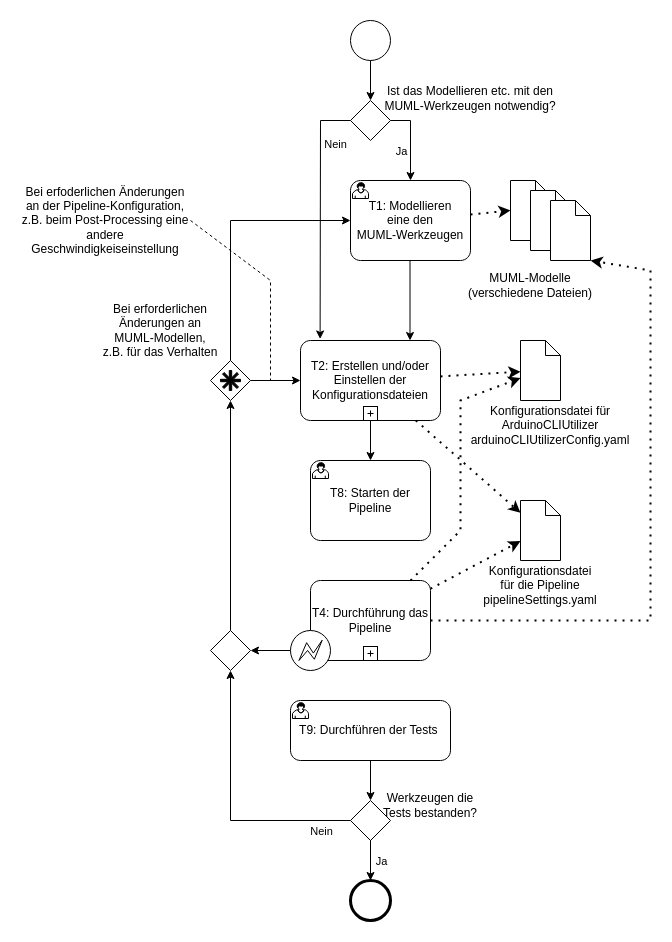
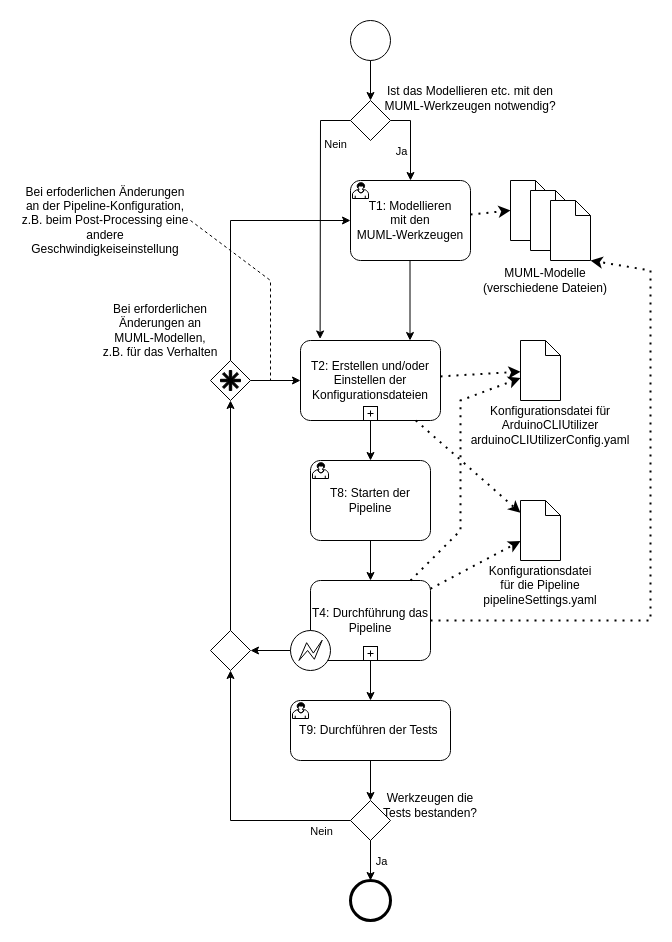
node "T1: Modellieren eine den MUML-Werkzeugen": label "T1: Modellieren eine den MUML-Werkzeugen" -> "T1: Modellieren mit den MUML-Werkzeugen"
node "MUML-Modelle (verschiedene Dateien)": moved (531, 286) -> (546, 281)
edge "T8: Starten der Pipeline" -> "T4: Durchführung das Pipeline": added
edge "T4: Durchführung das Pipeline" -> "T9: Durchführen der Tests": added
